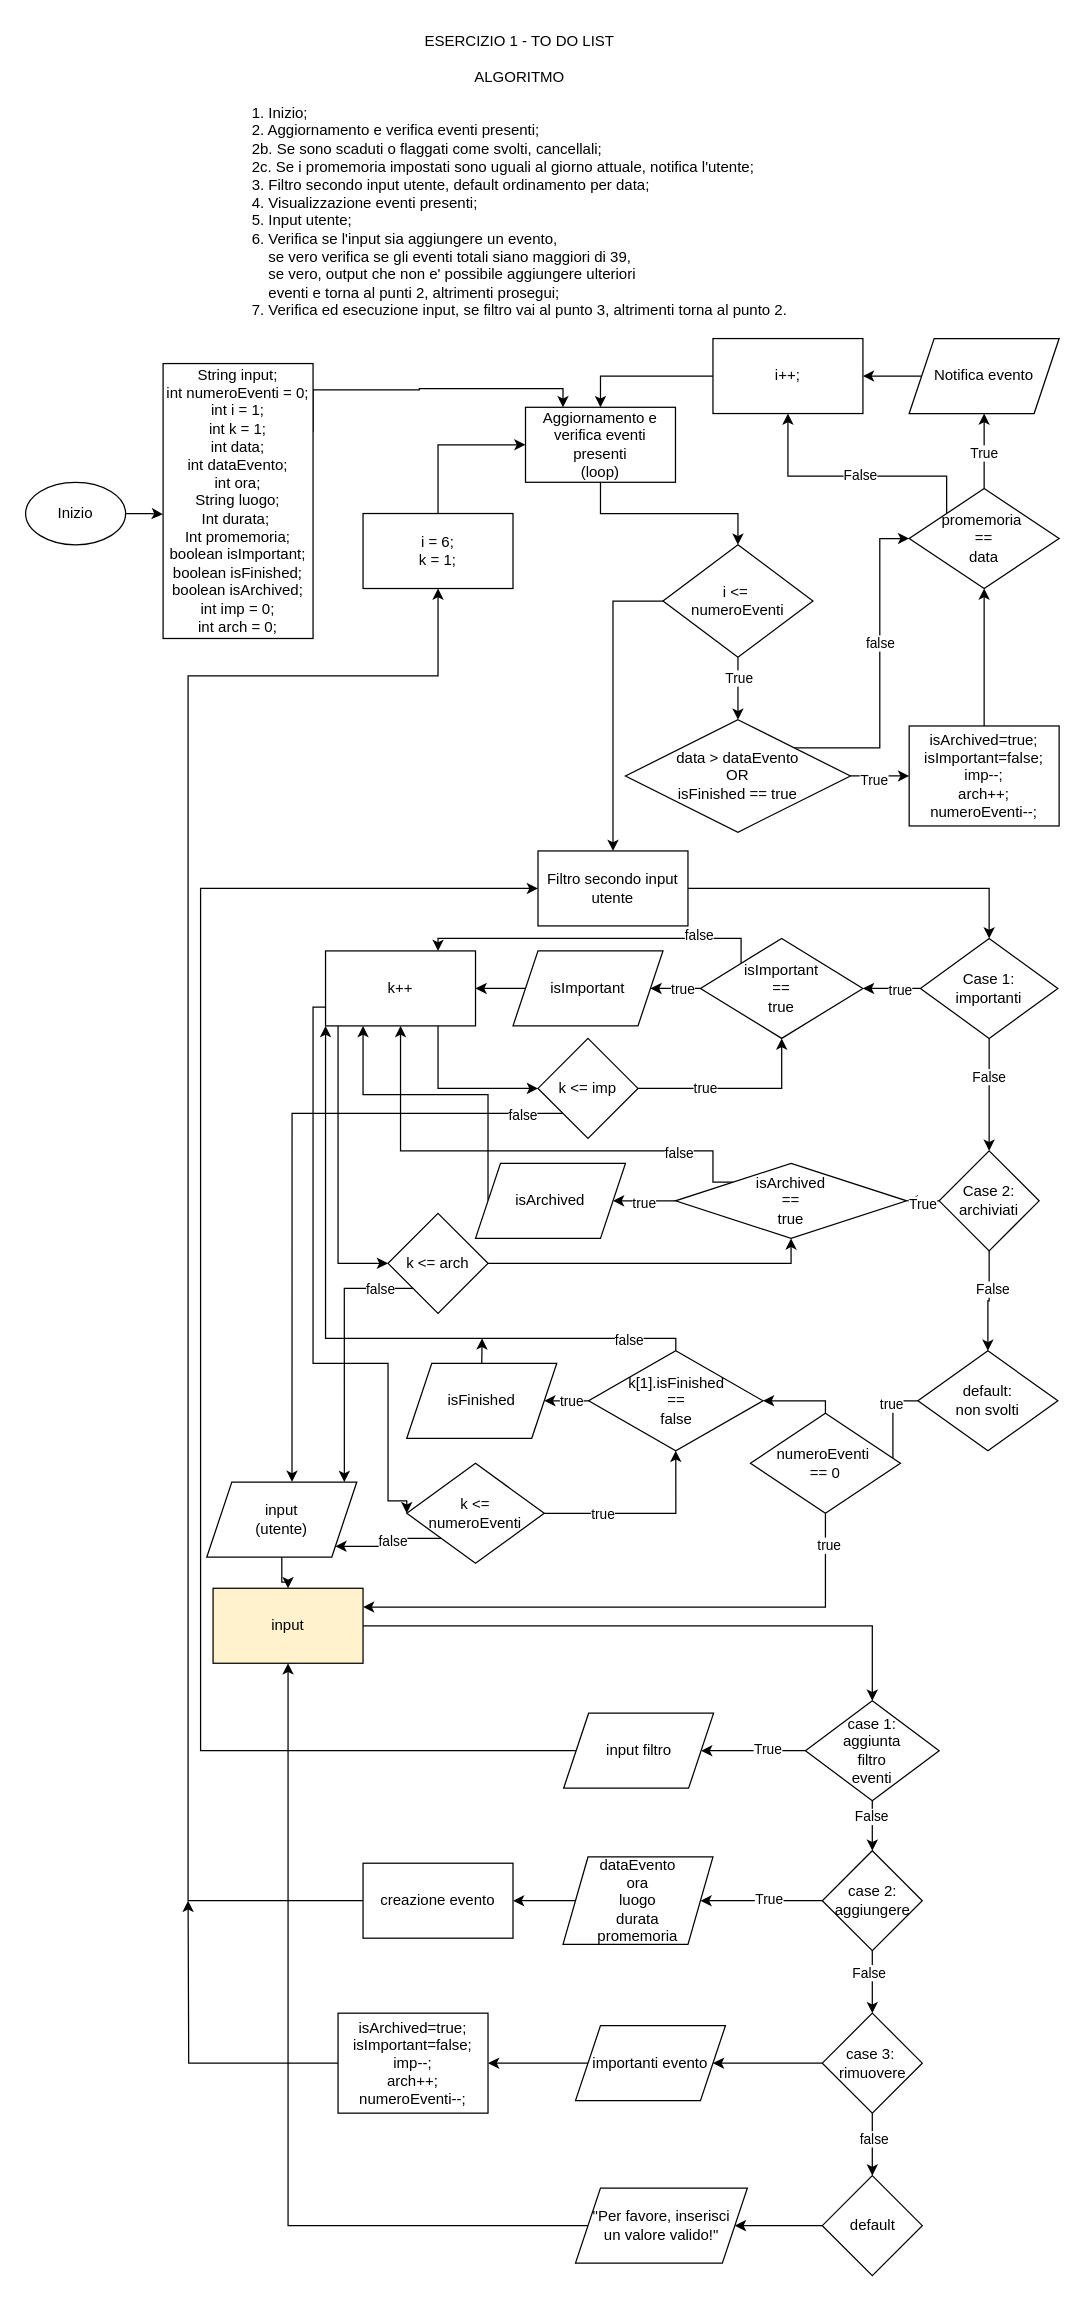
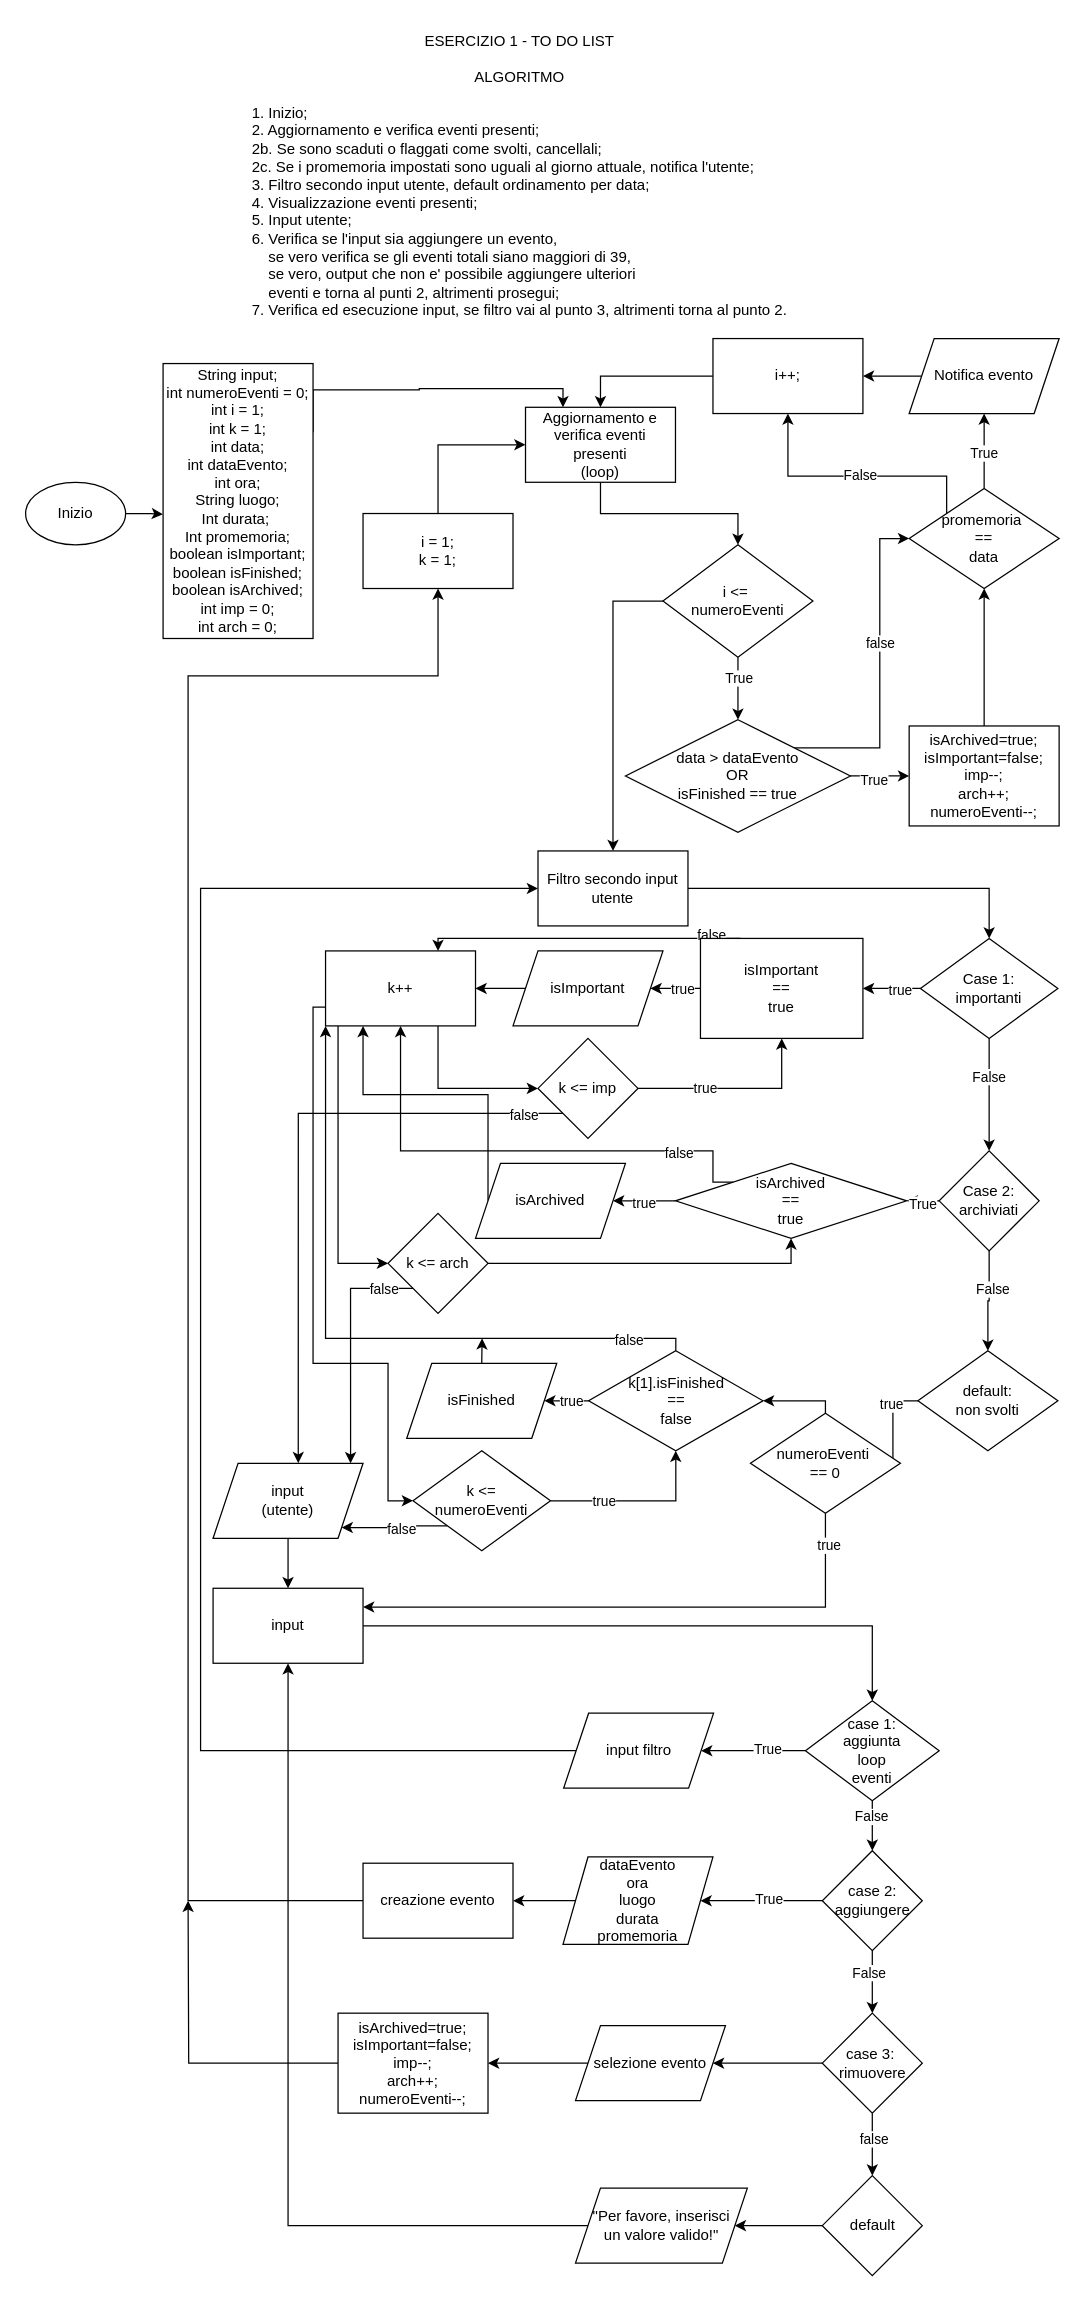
node "i = 6; k = 1;": label "i = 6; k = 1;" -> "i = 1; k = 1;"
node "isImportant == true": shape diamond -> rectangle
node "k <= numeroEventi": moved (476, 1513) -> (482, 1501)
node "input (utente)": moved (282, 1519) -> (288, 1501)
node "input": fillcolor #fff2cc -> #ffffff
node "case 1: aggiunta filtro eventi": label "case 1: aggiunta filtro eventi" -> "case 1: aggiunta loop eventi"
node "importanti evento": label "importanti evento" -> "selezione evento"
